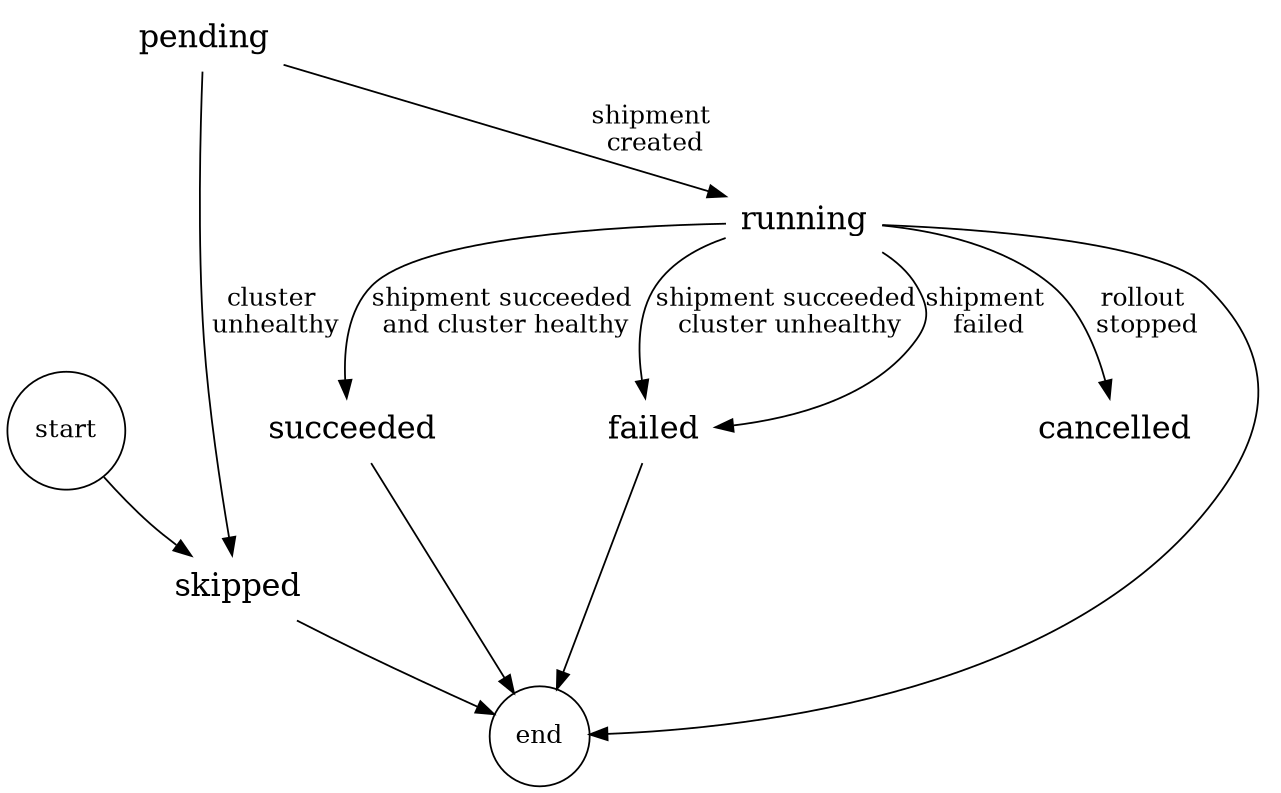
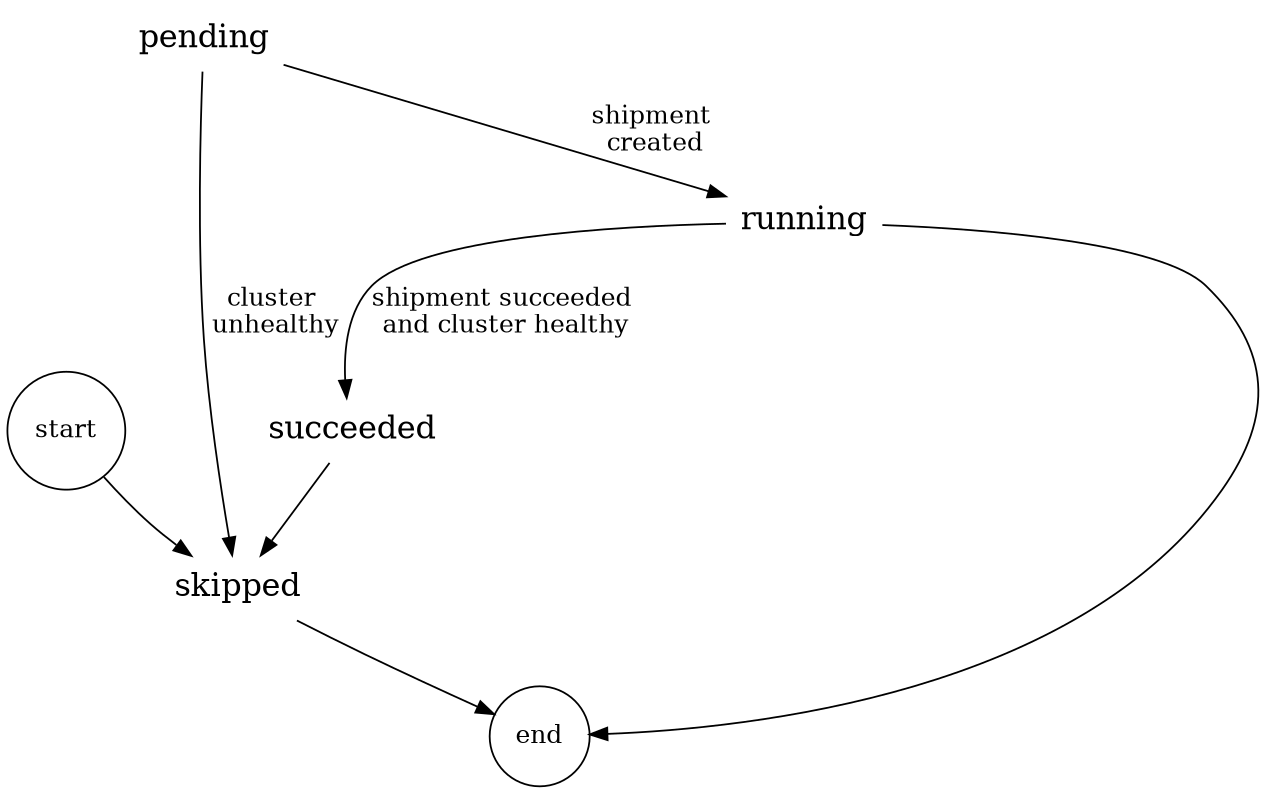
node "failed": removed
node "cancelled": removed
edge "succeeded" -> "end": now "succeeded" -> "skipped"
